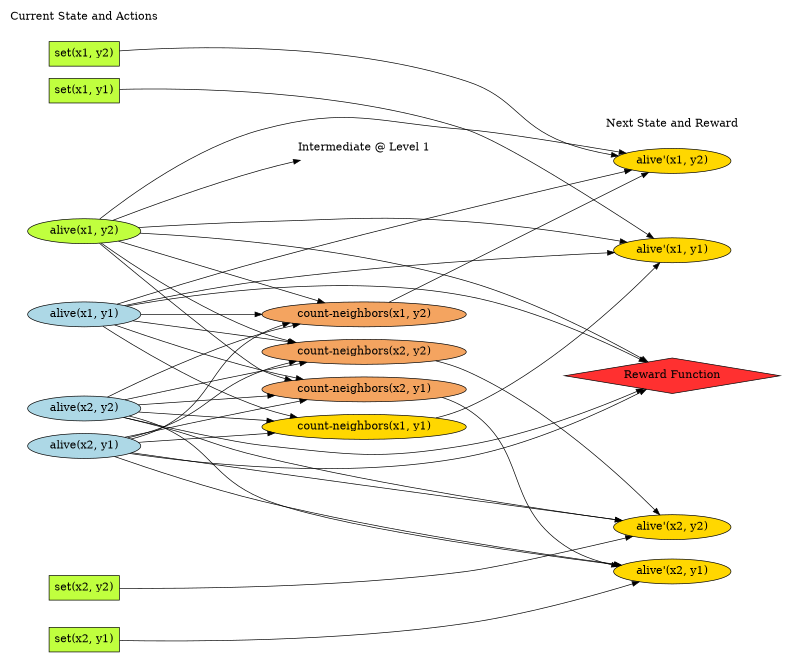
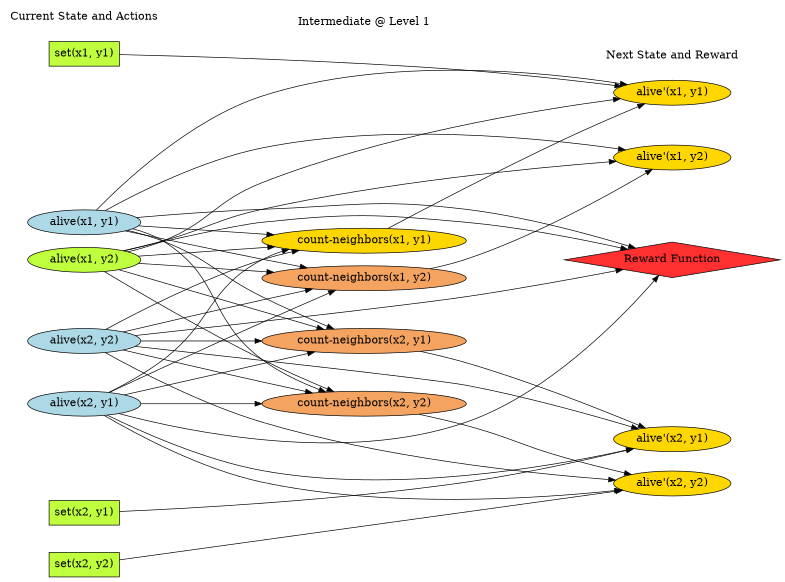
node "set(x1, y2)": removed
edge "alive(x1, y2)" -> "Intermediate @ Level 1": now "alive(x1, y2)" -> "count-neighbors(x1, y1)"
